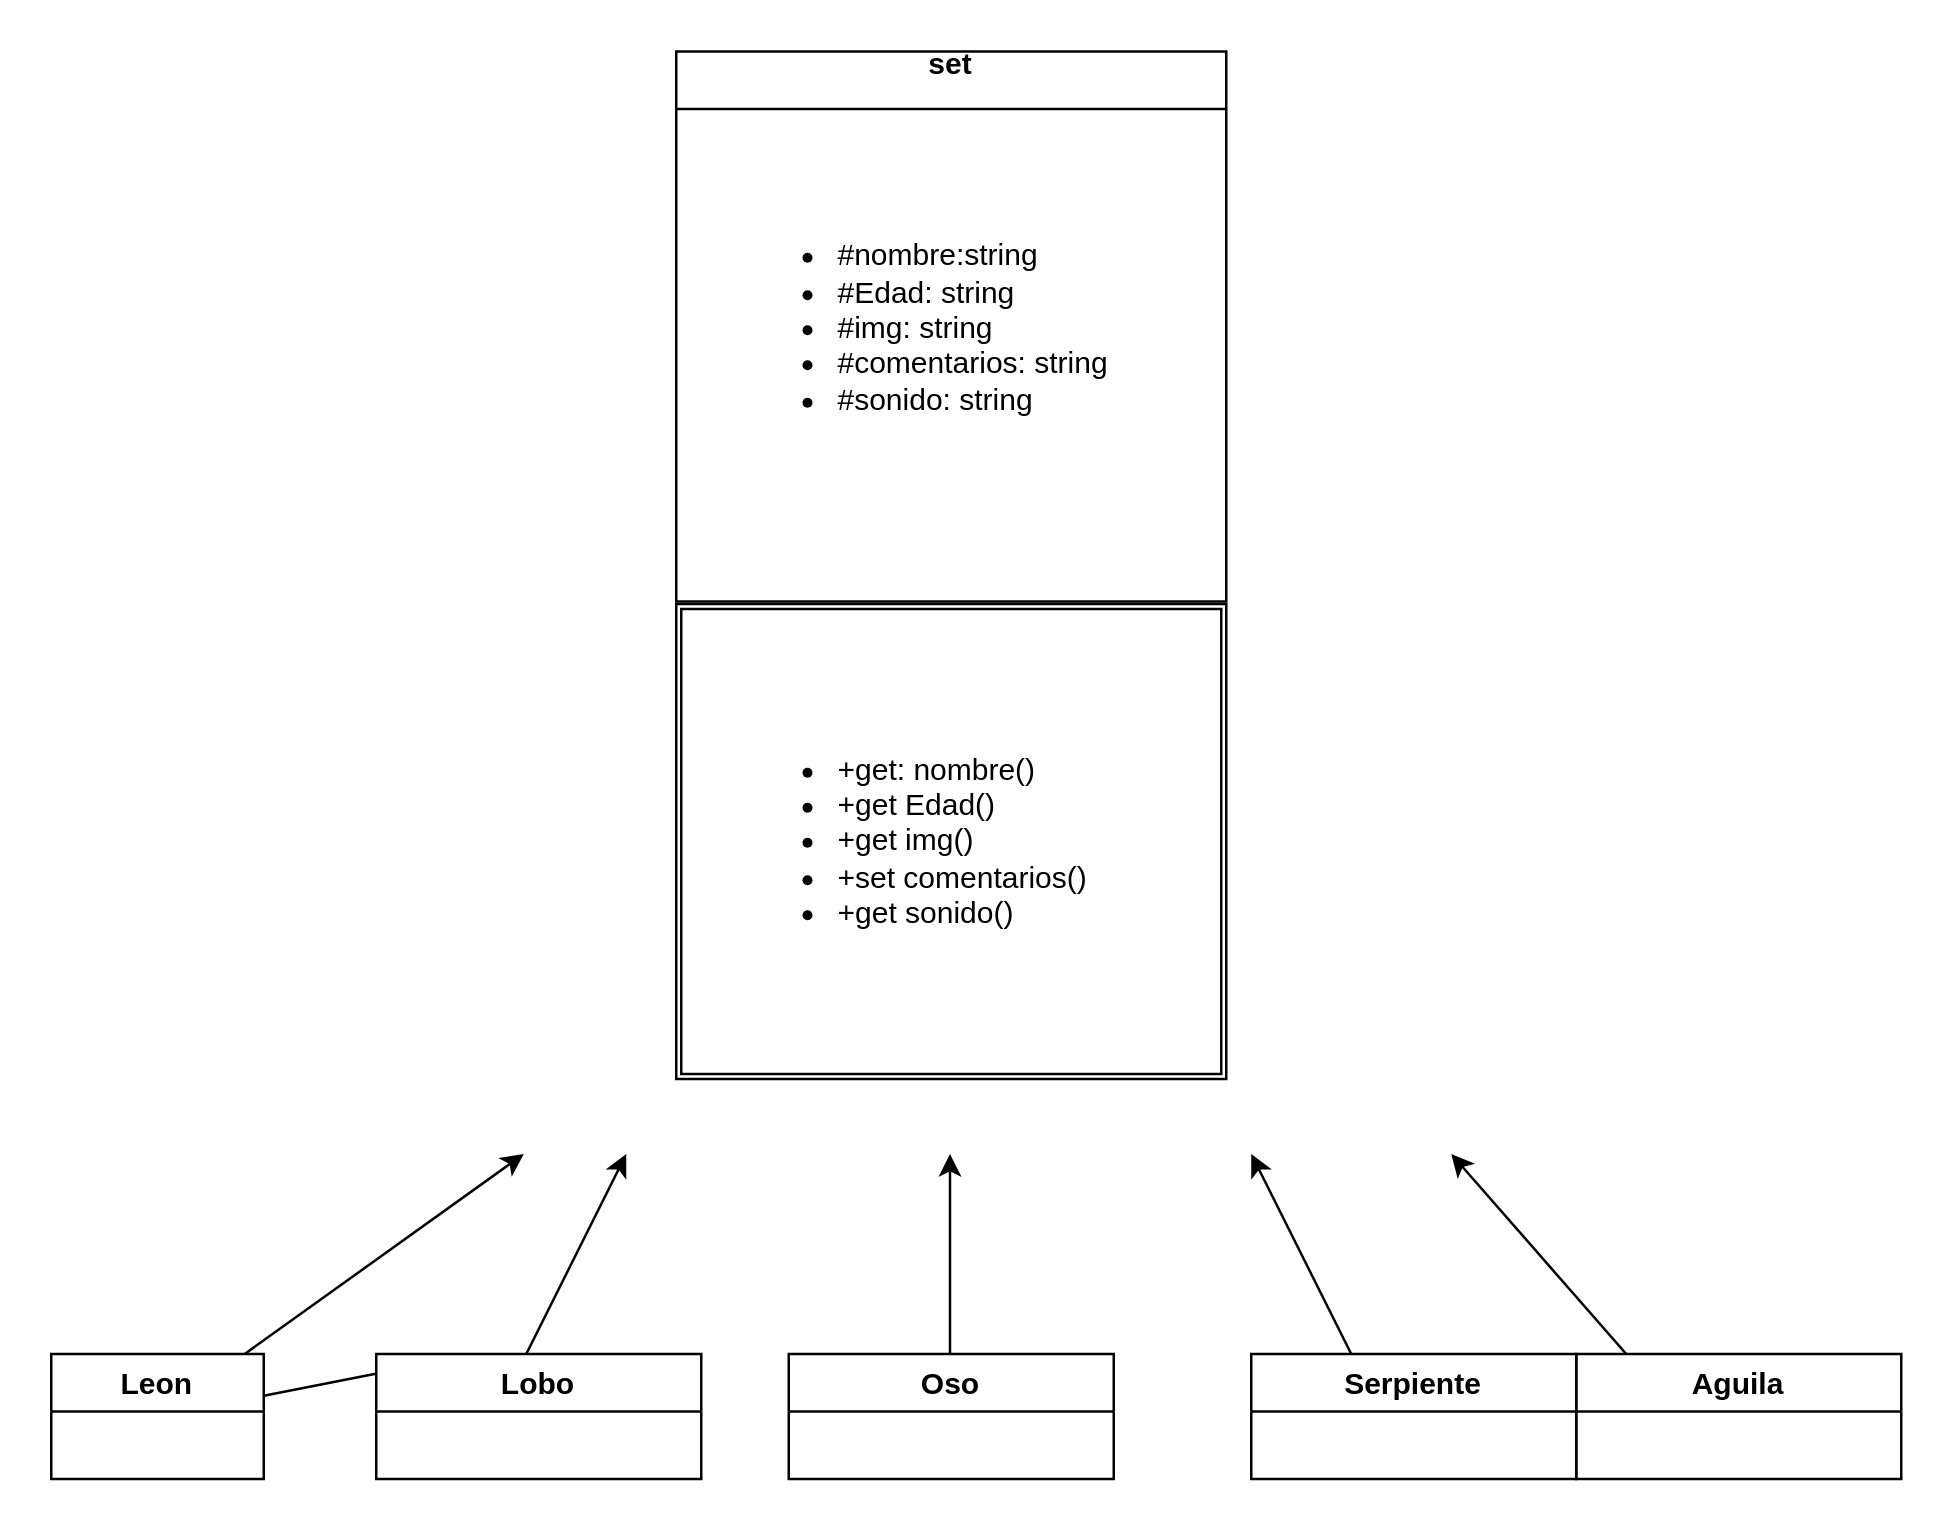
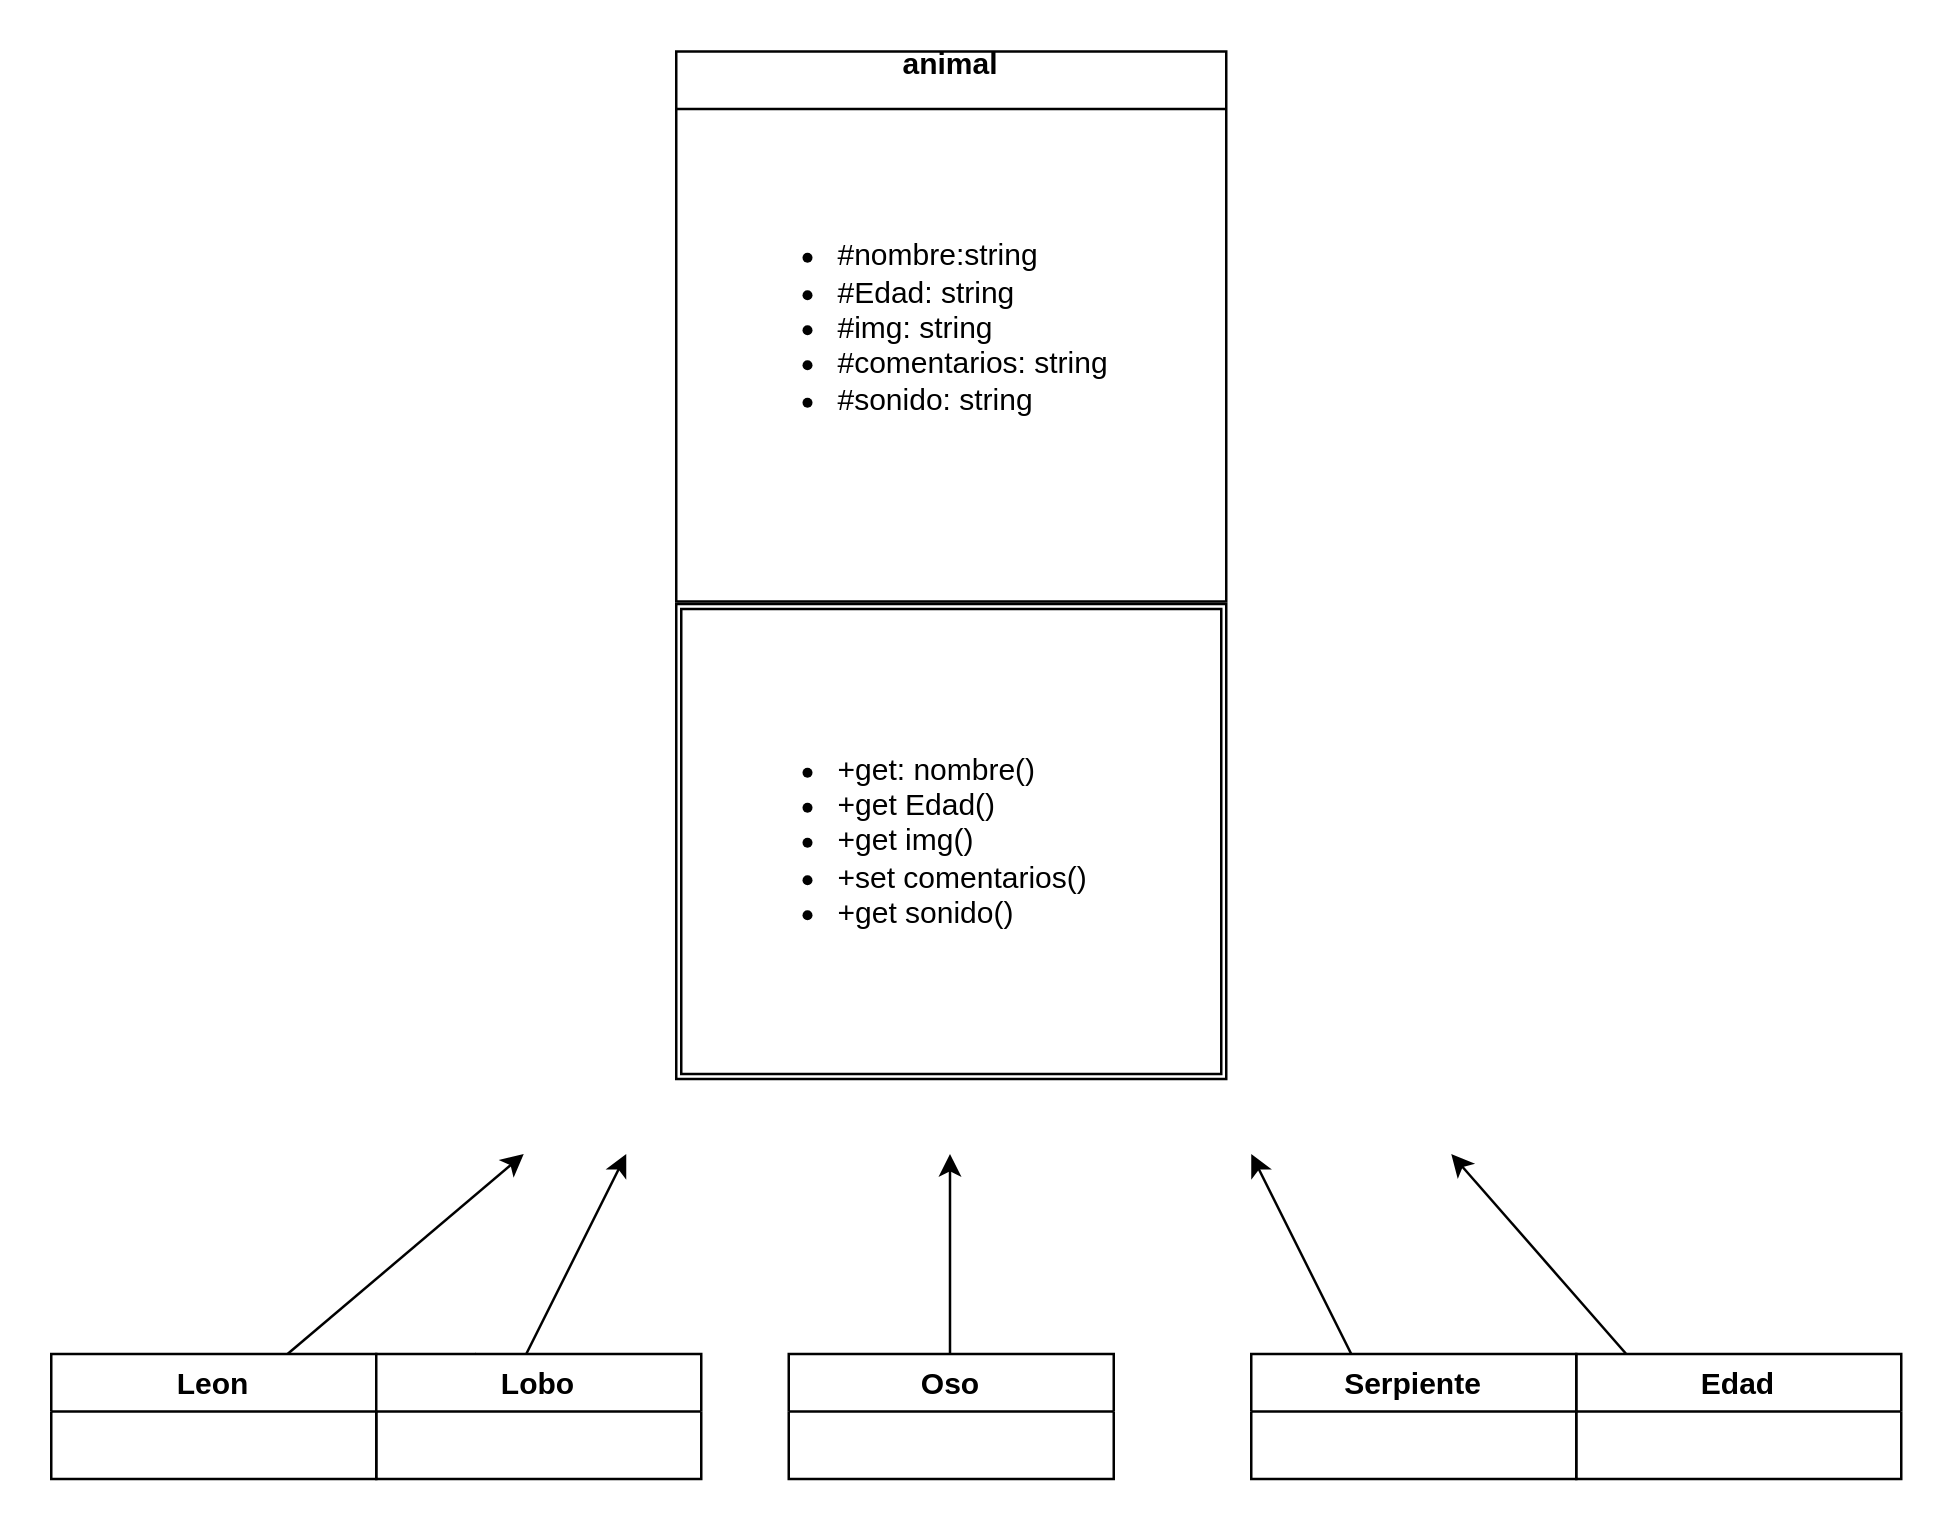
node "set": label "set" -> "animal"
node "Aguila": label "Aguila" -> "Edad"
node "Leon": size 213x125 -> 325x125
